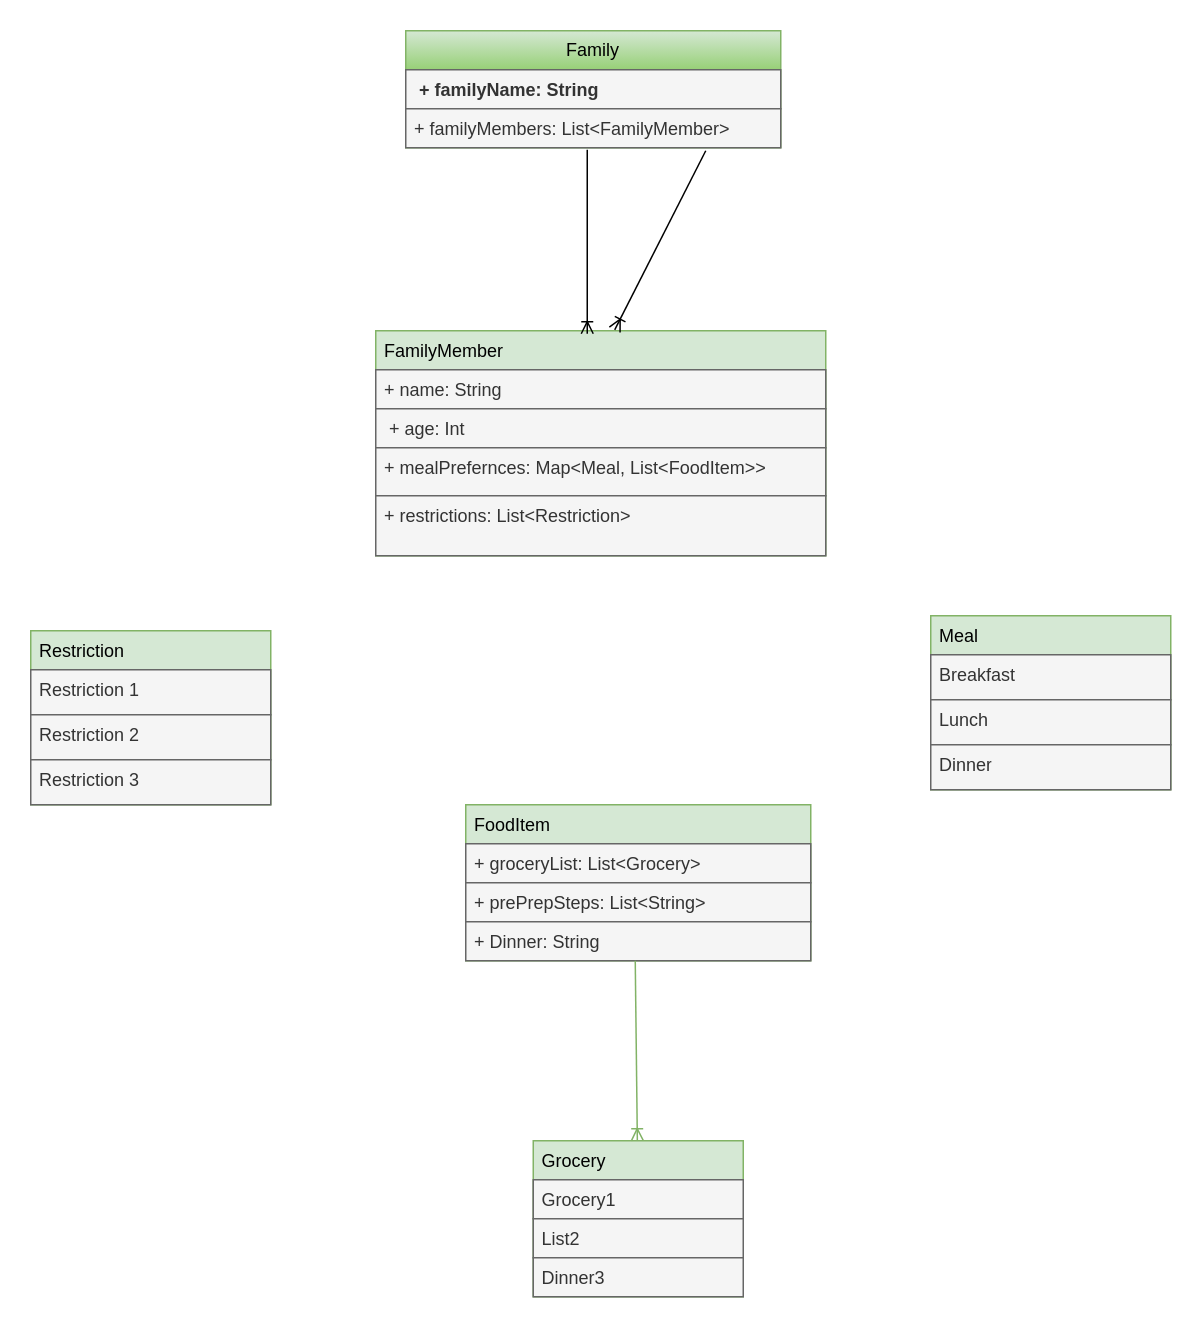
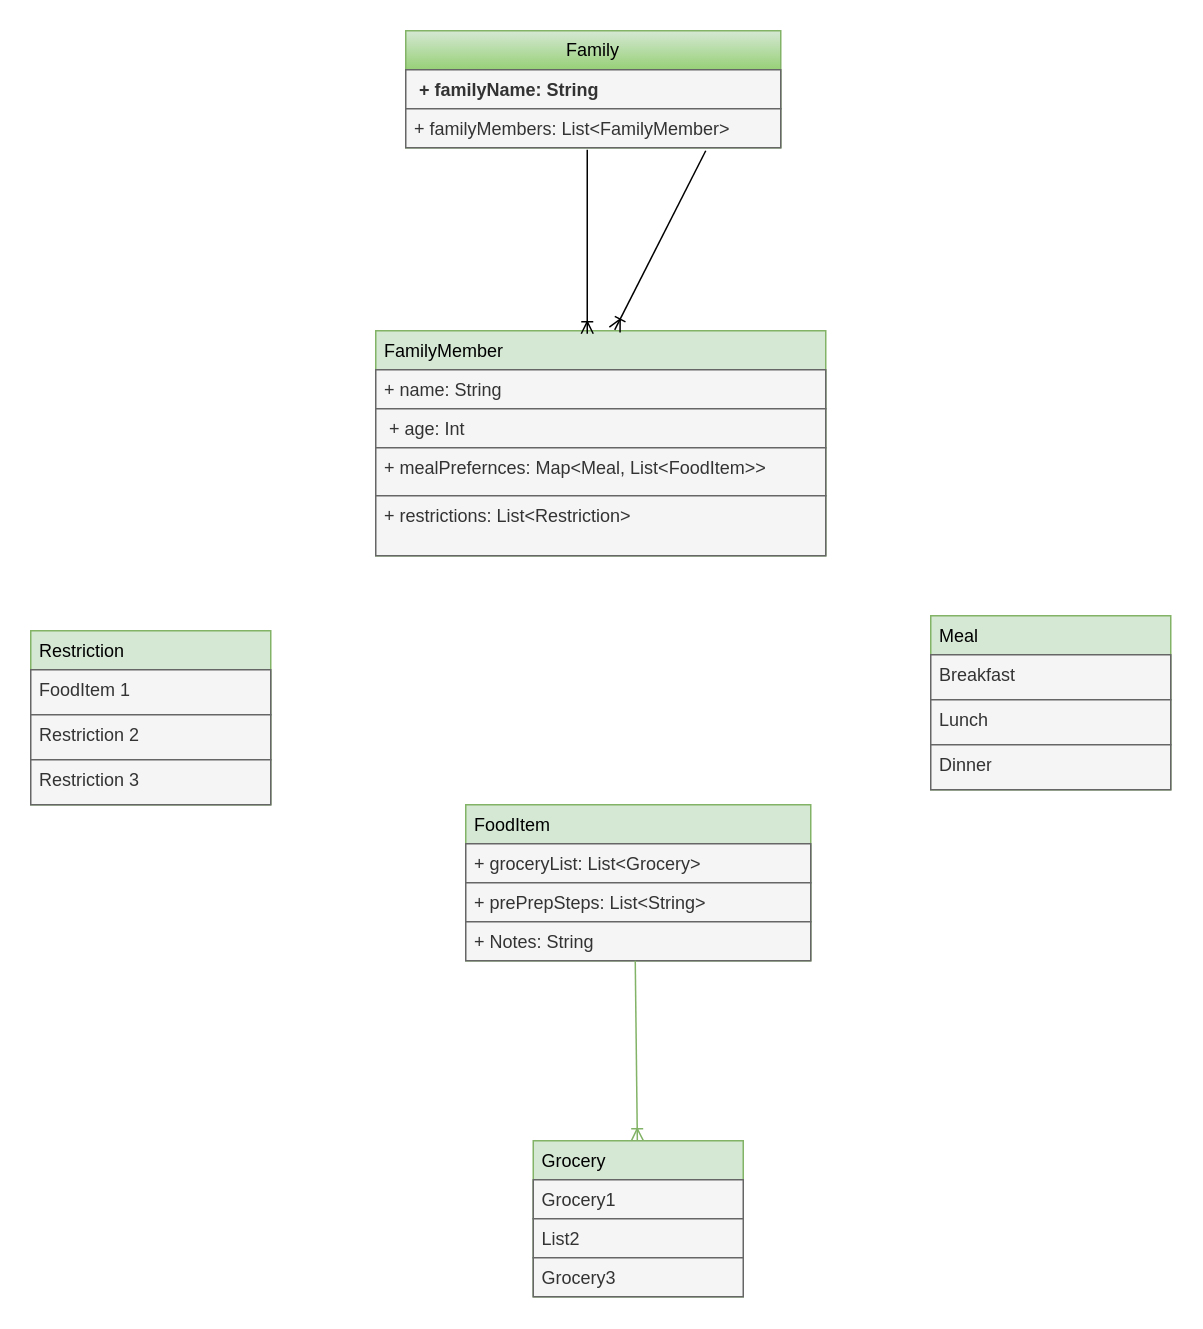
node "Restriction 1": label "Restriction 1" -> "FoodItem 1"
node "+ Dinner: String": label "+ Dinner: String" -> "+ Notes: String"
node "Dinner3": label "Dinner3" -> "Grocery3"
